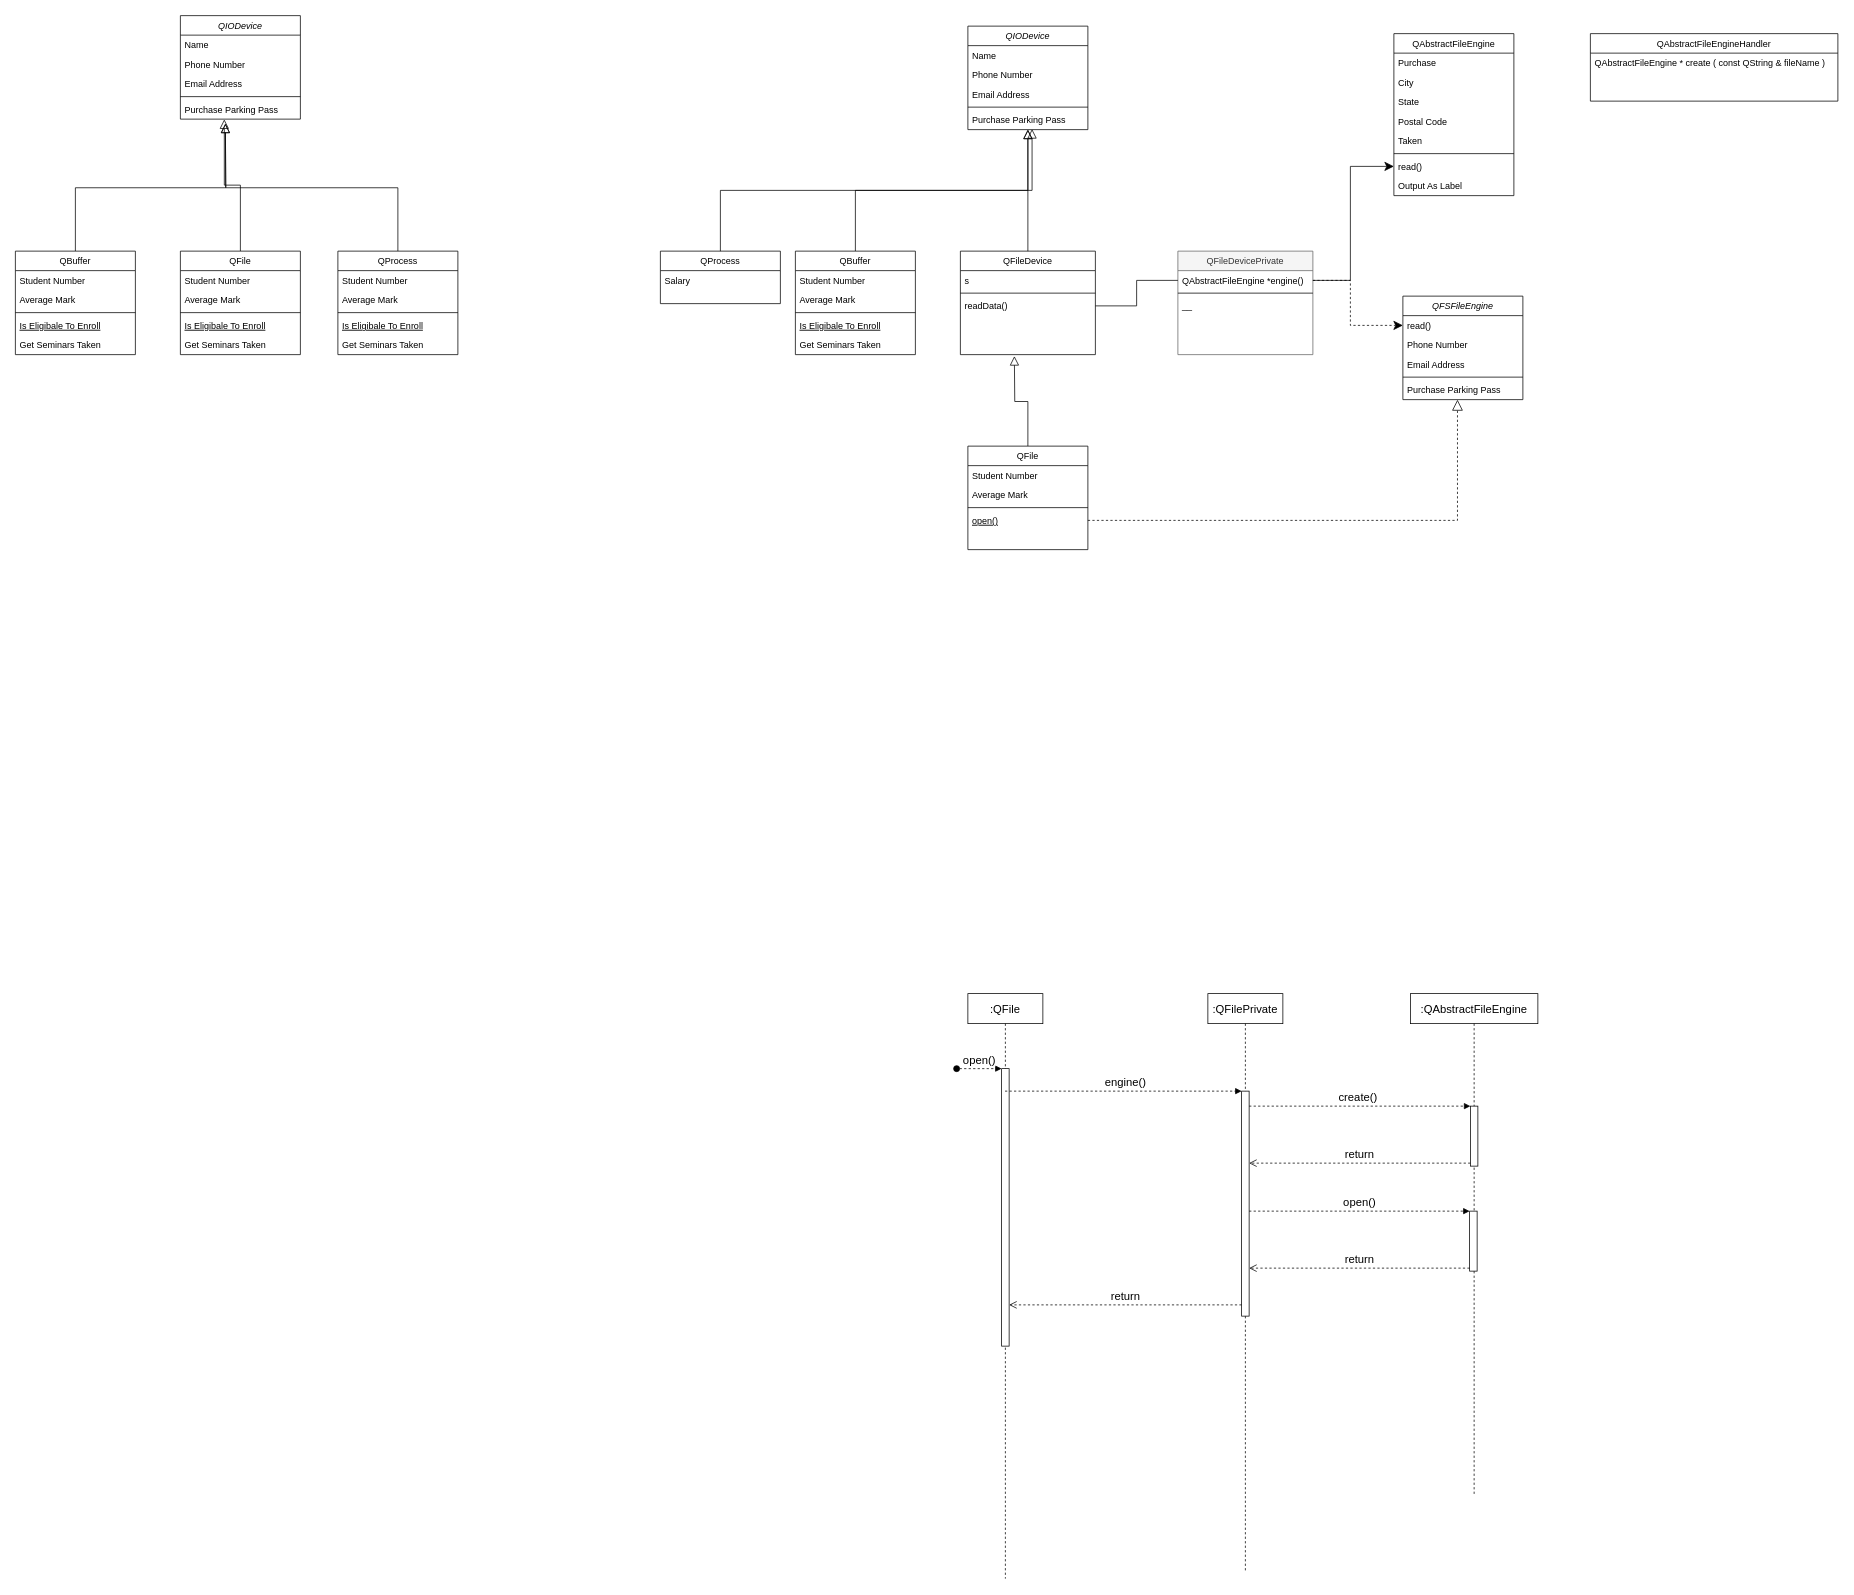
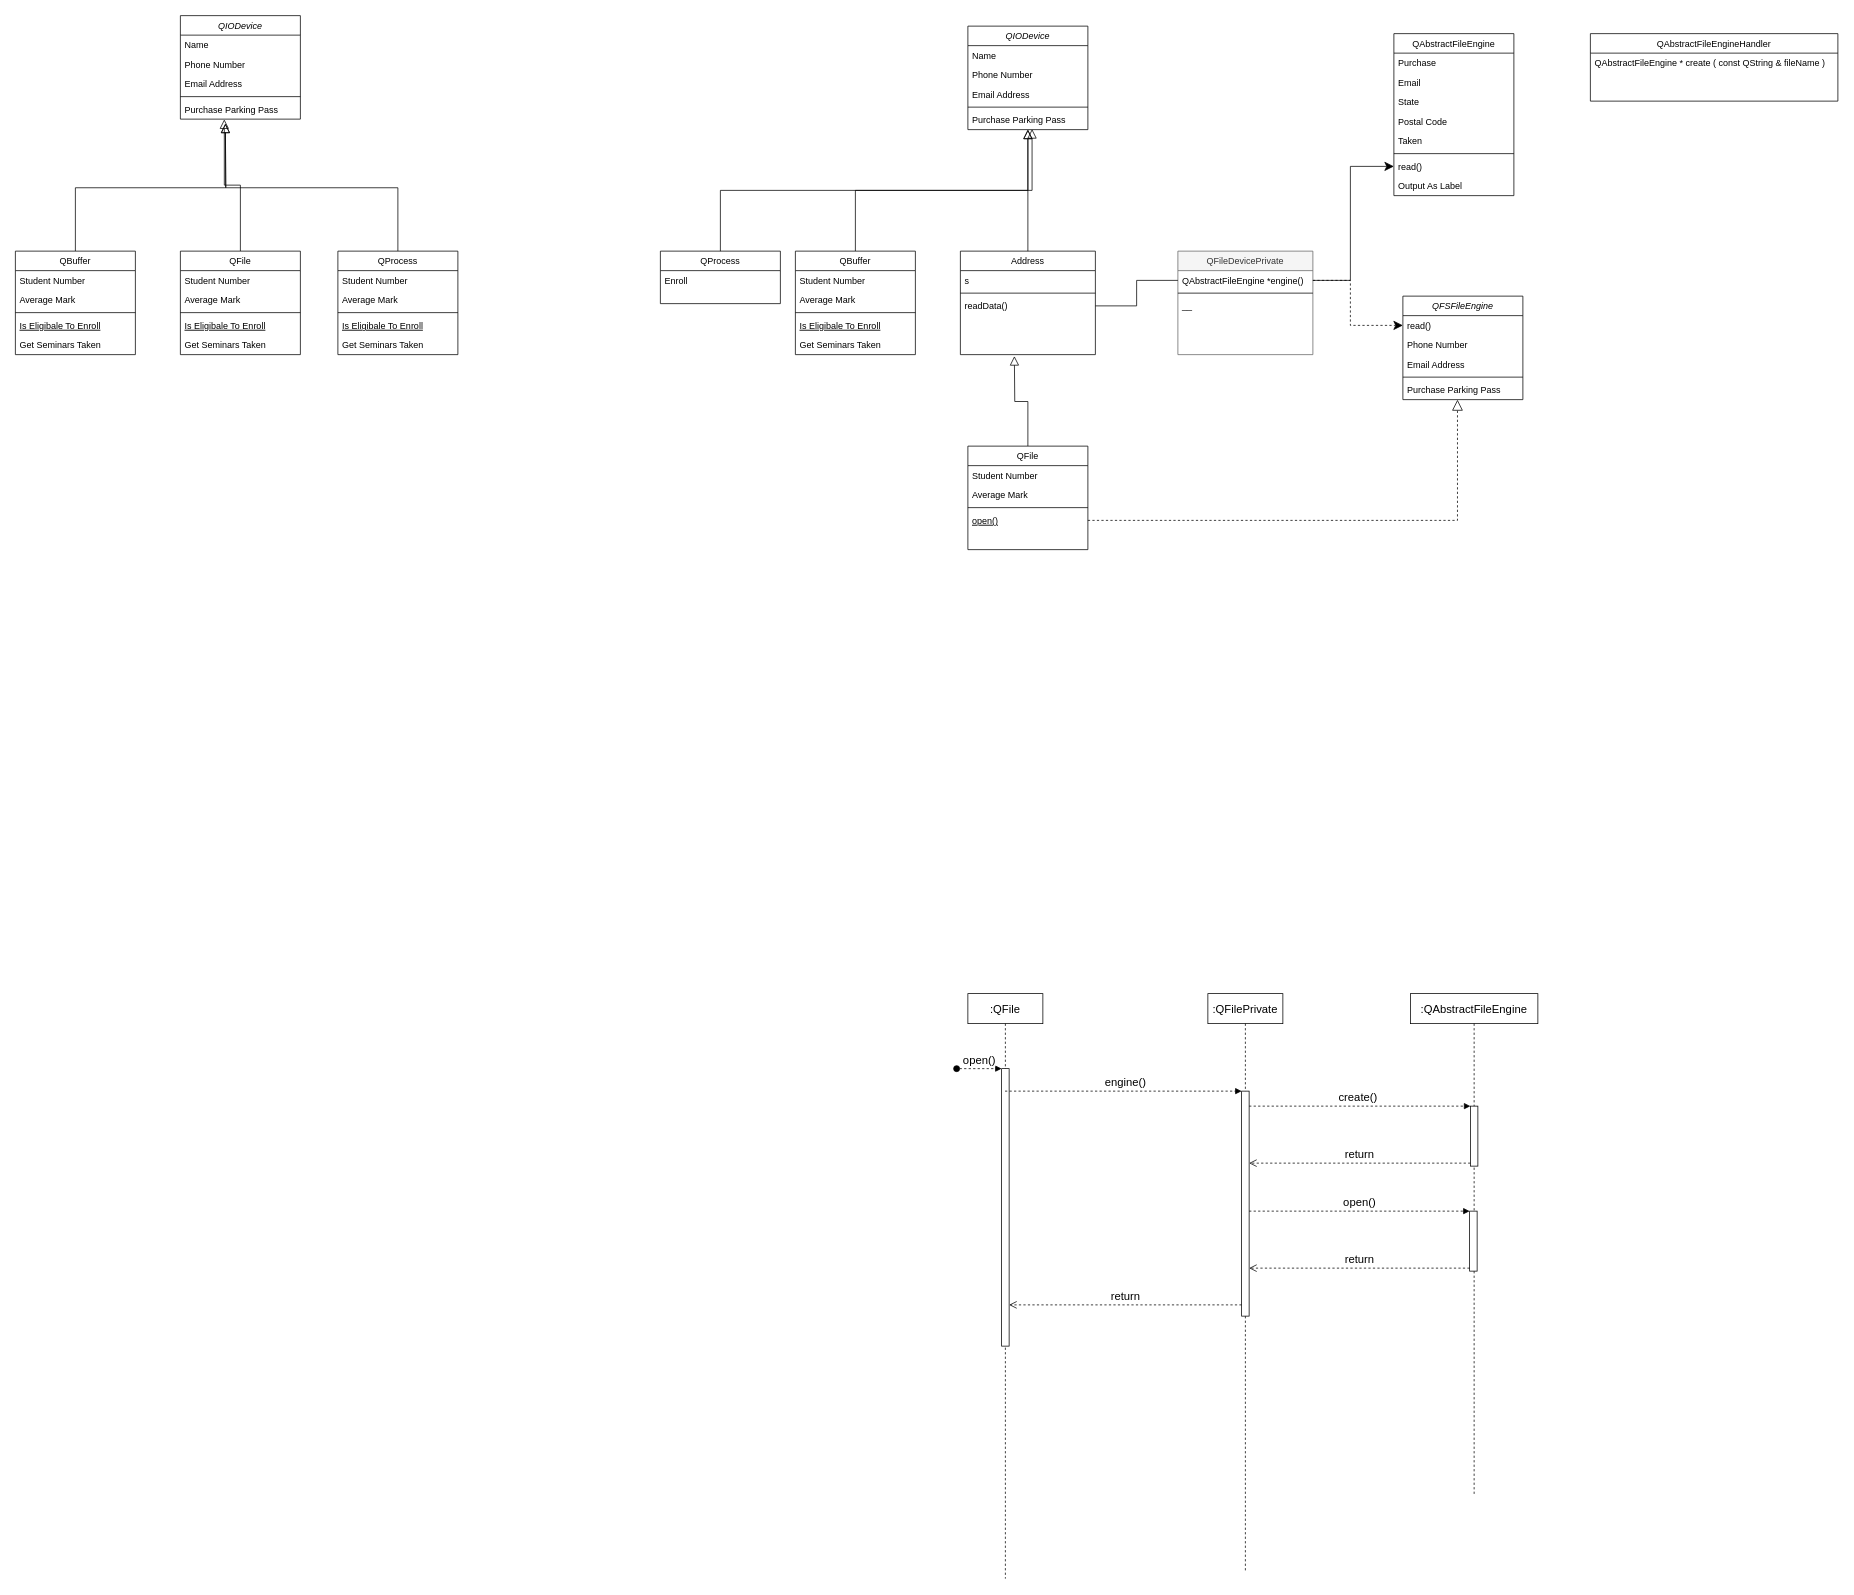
node "City": label "City" -> "Email"
node "QFileDevice": label "QFileDevice" -> "Address"
node "Salary": label "Salary" -> "Enroll"
